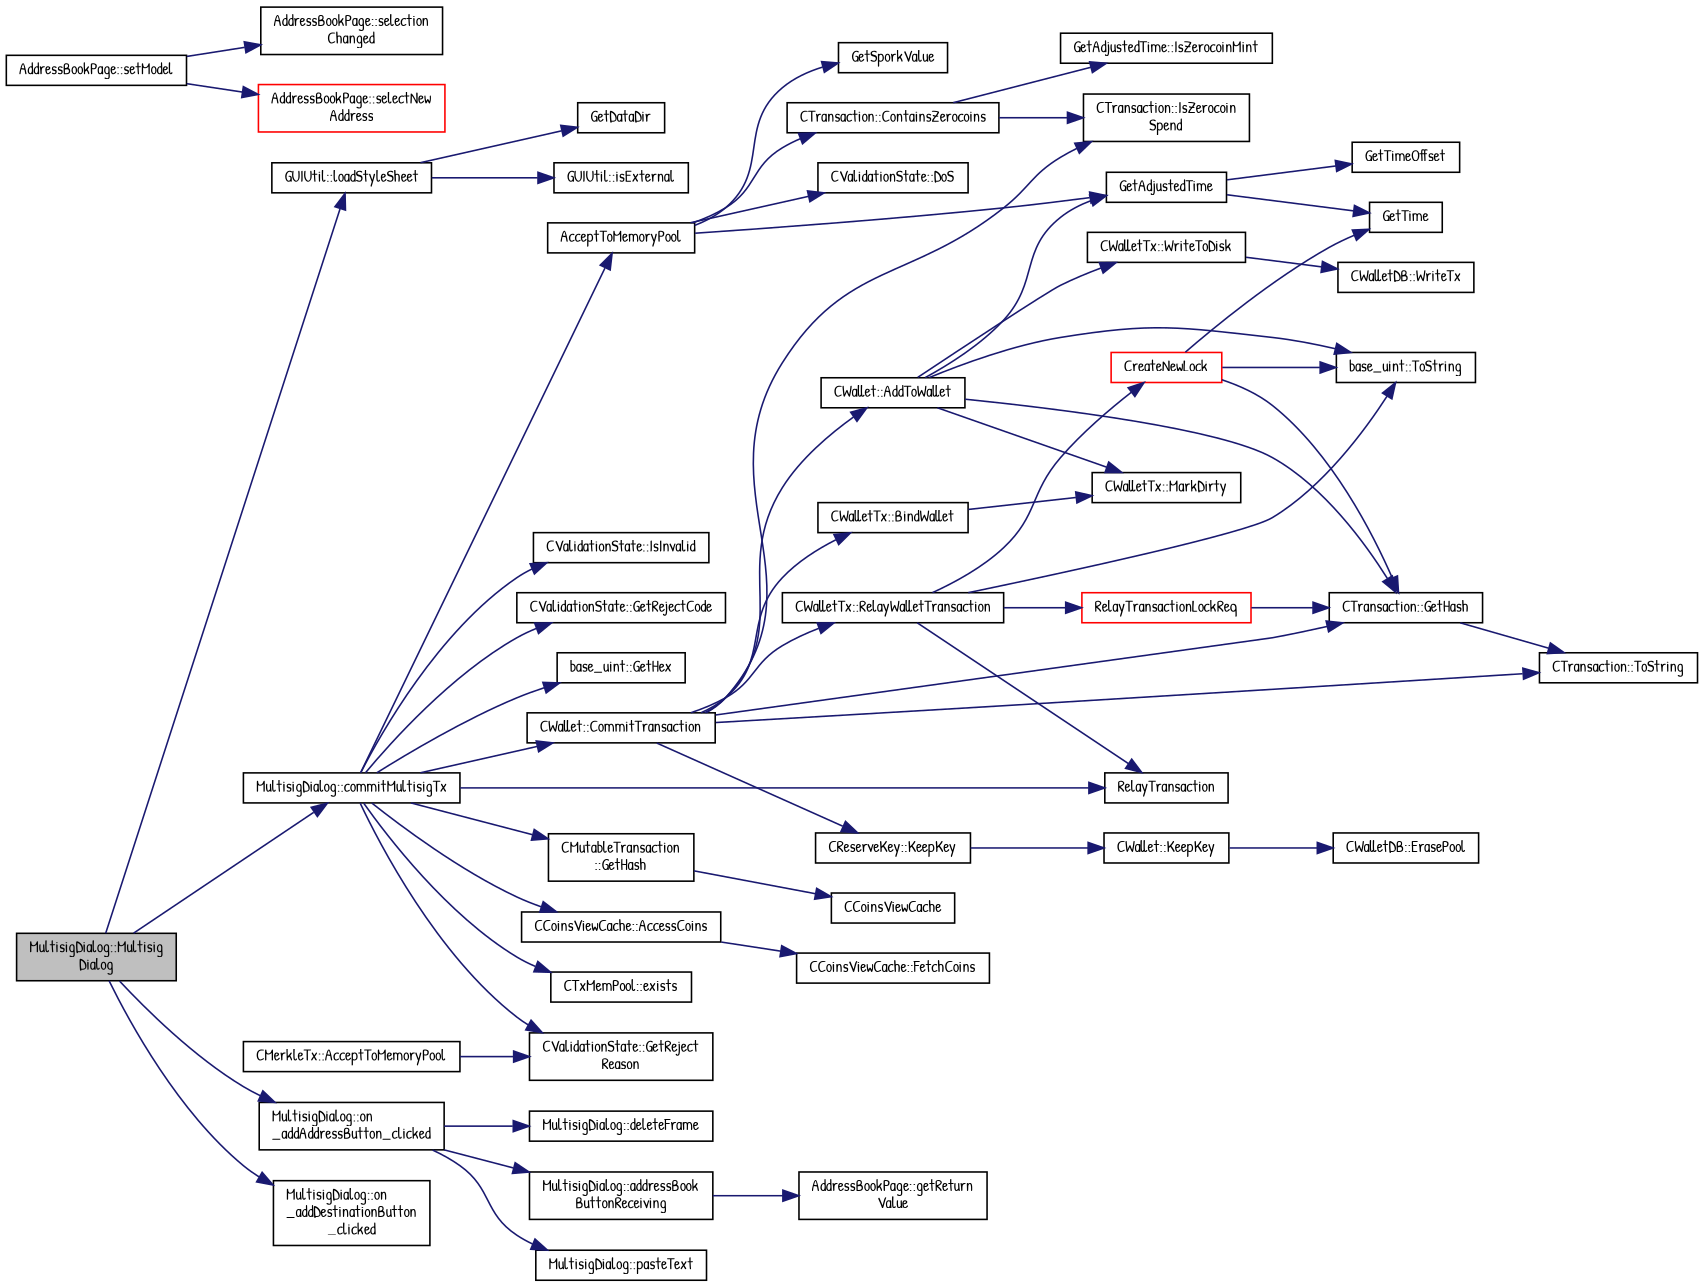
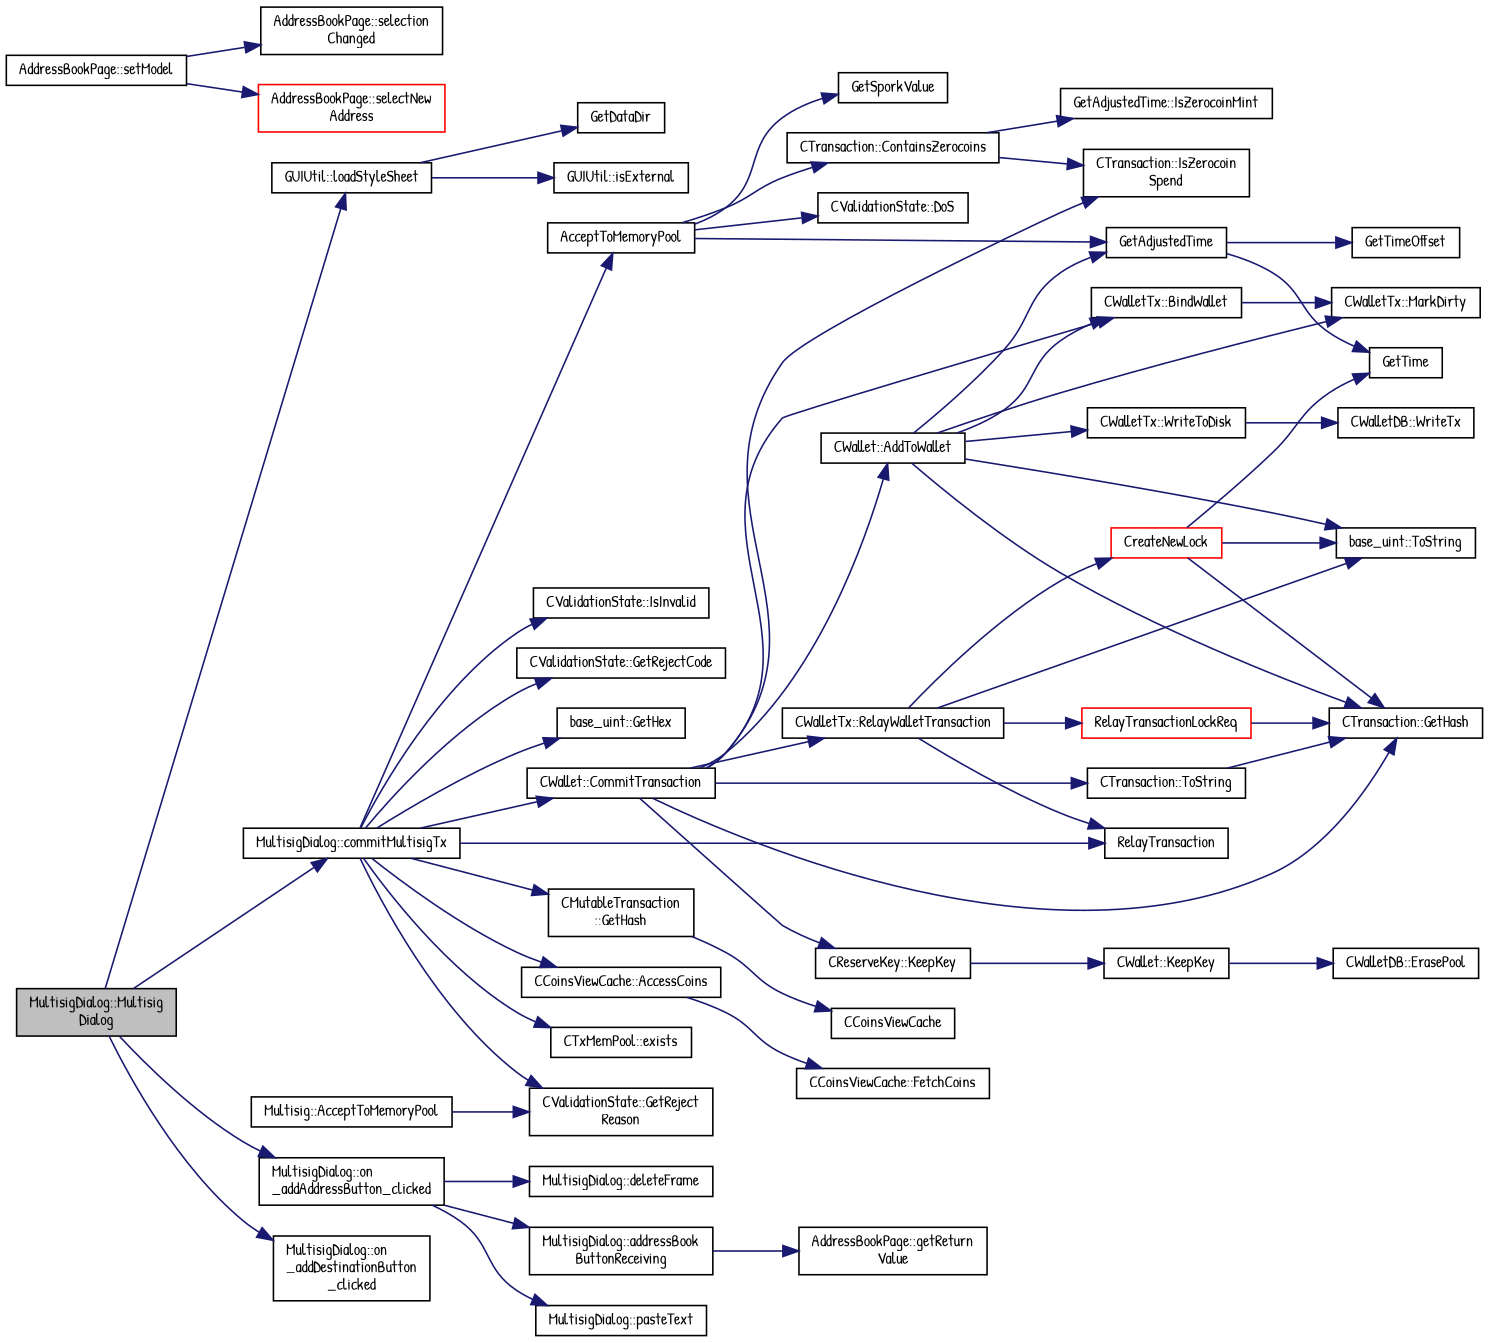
edge "CWallet::AddToWallet" -> "CWalletTx::BindWallet": added
edge "CTransaction::GetHash" -> "CTransaction::ToString": reversed
node "CMerkleTx::AcceptToMemoryPool": label "CMerkleTx::AcceptToMemoryPool" -> "Multisig::AcceptToMemoryPool"
